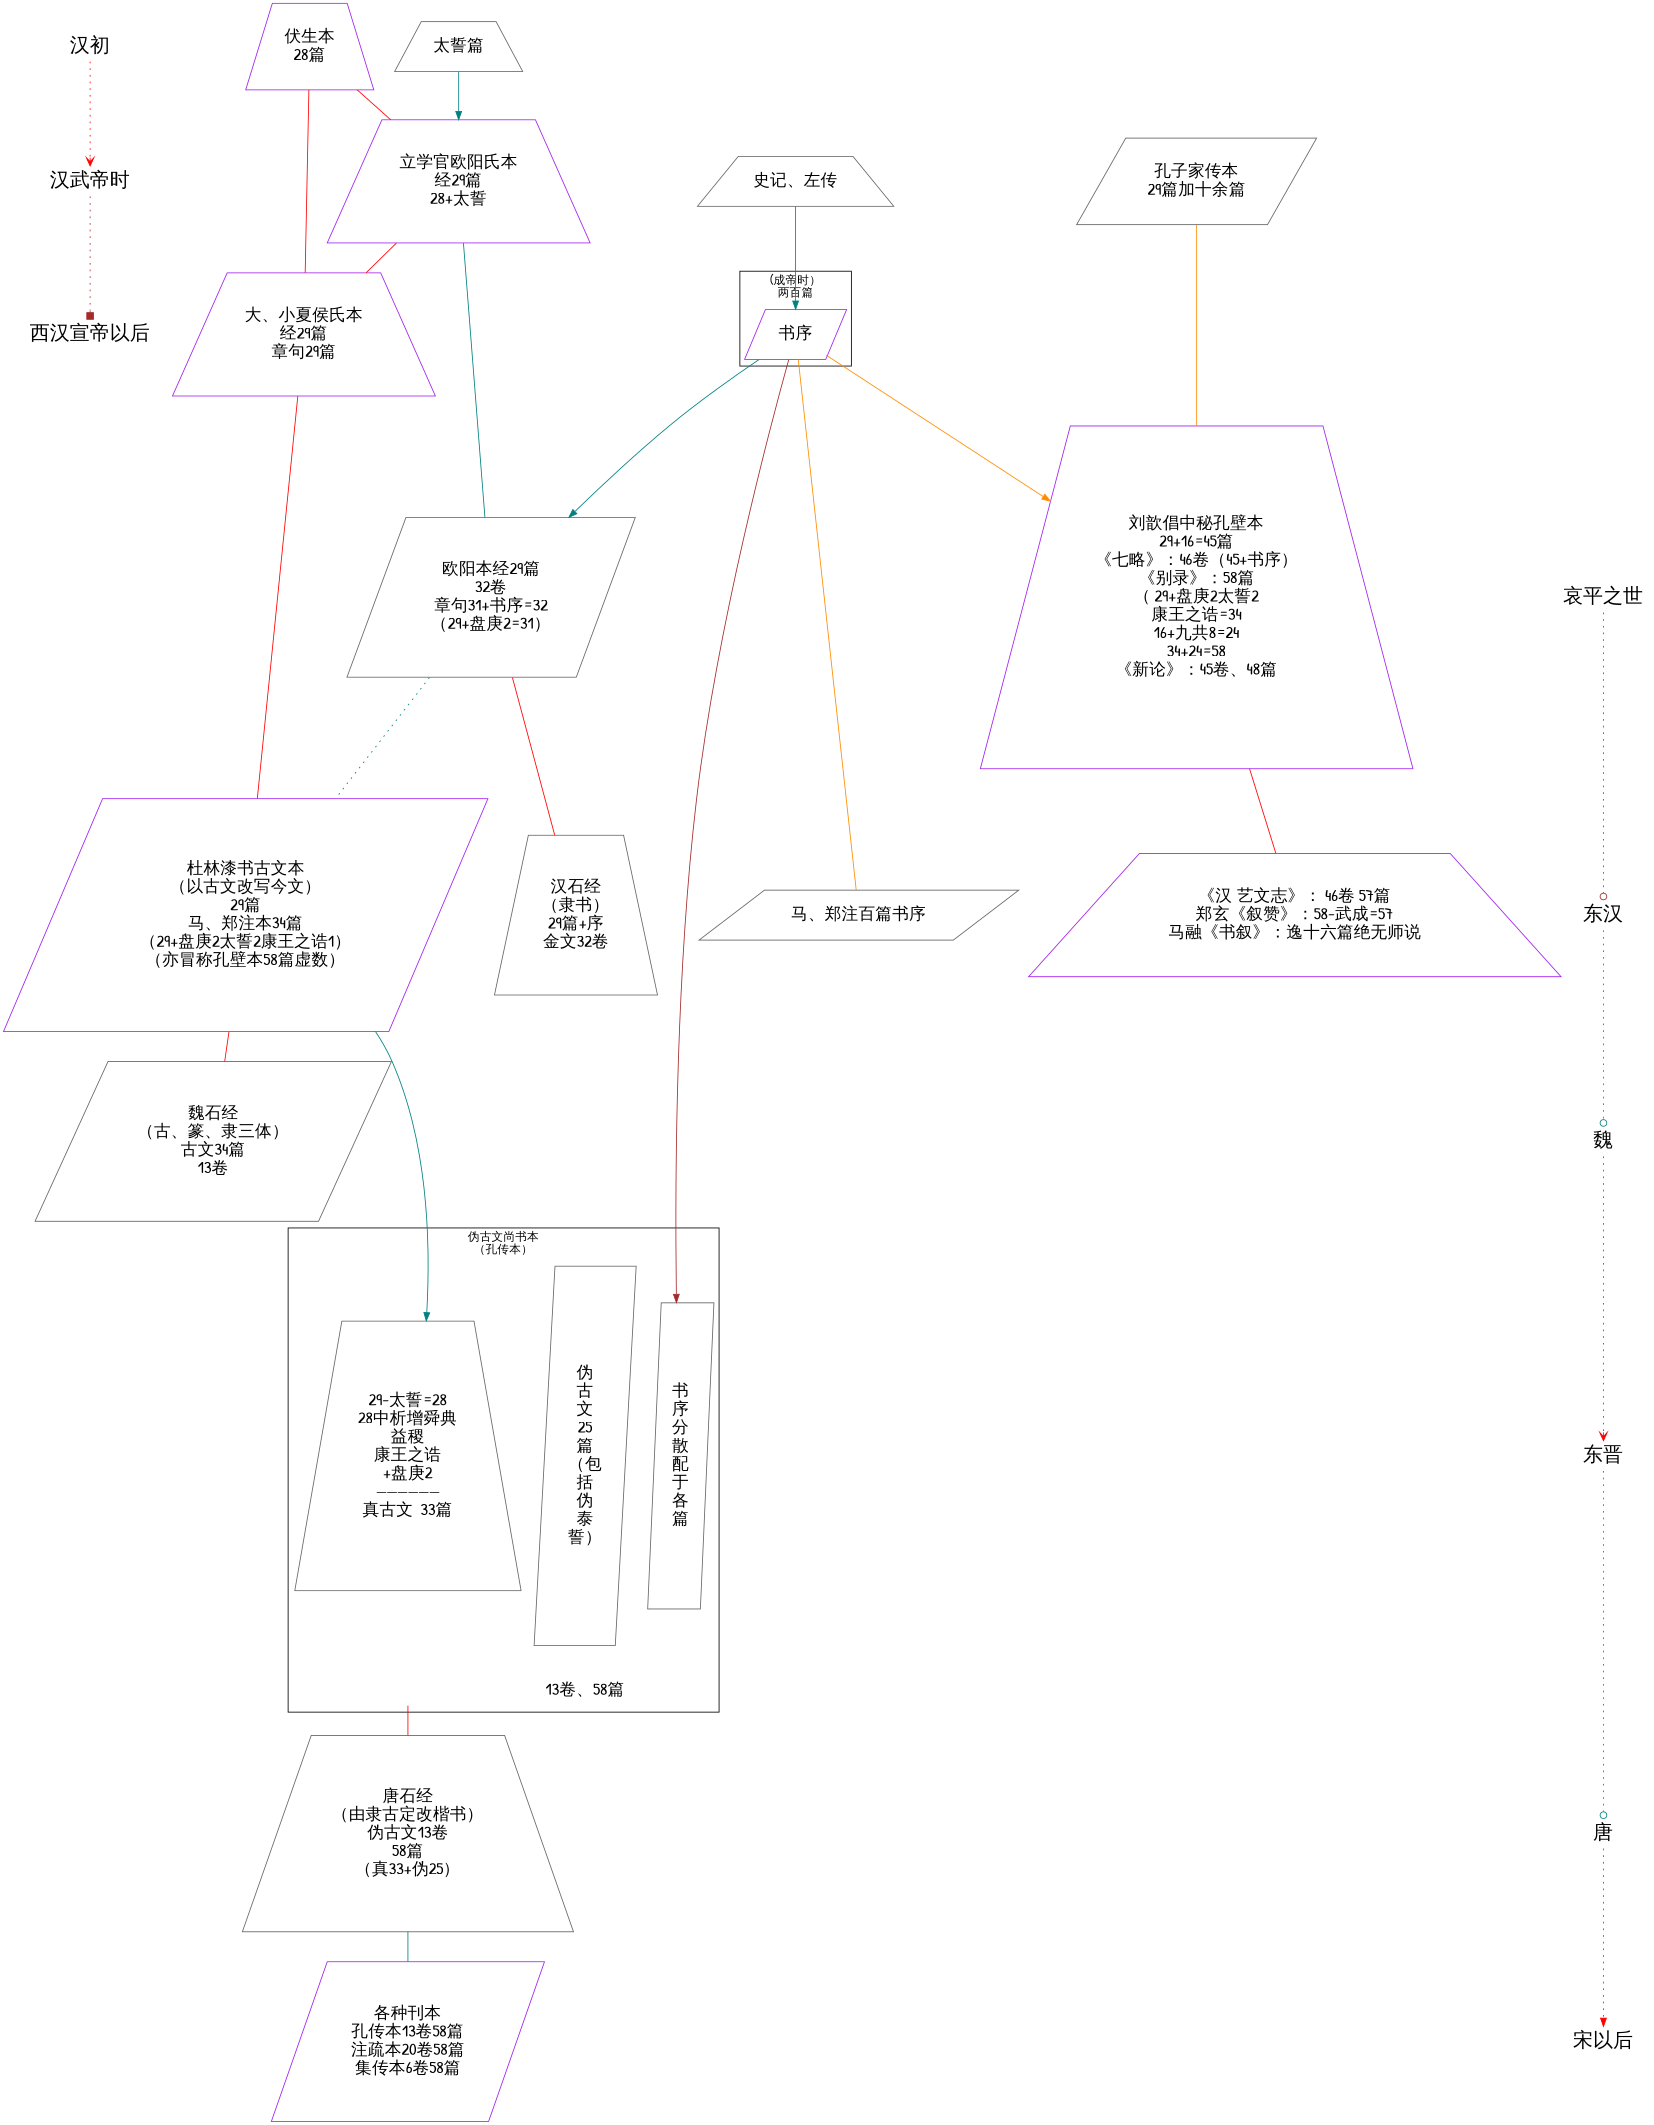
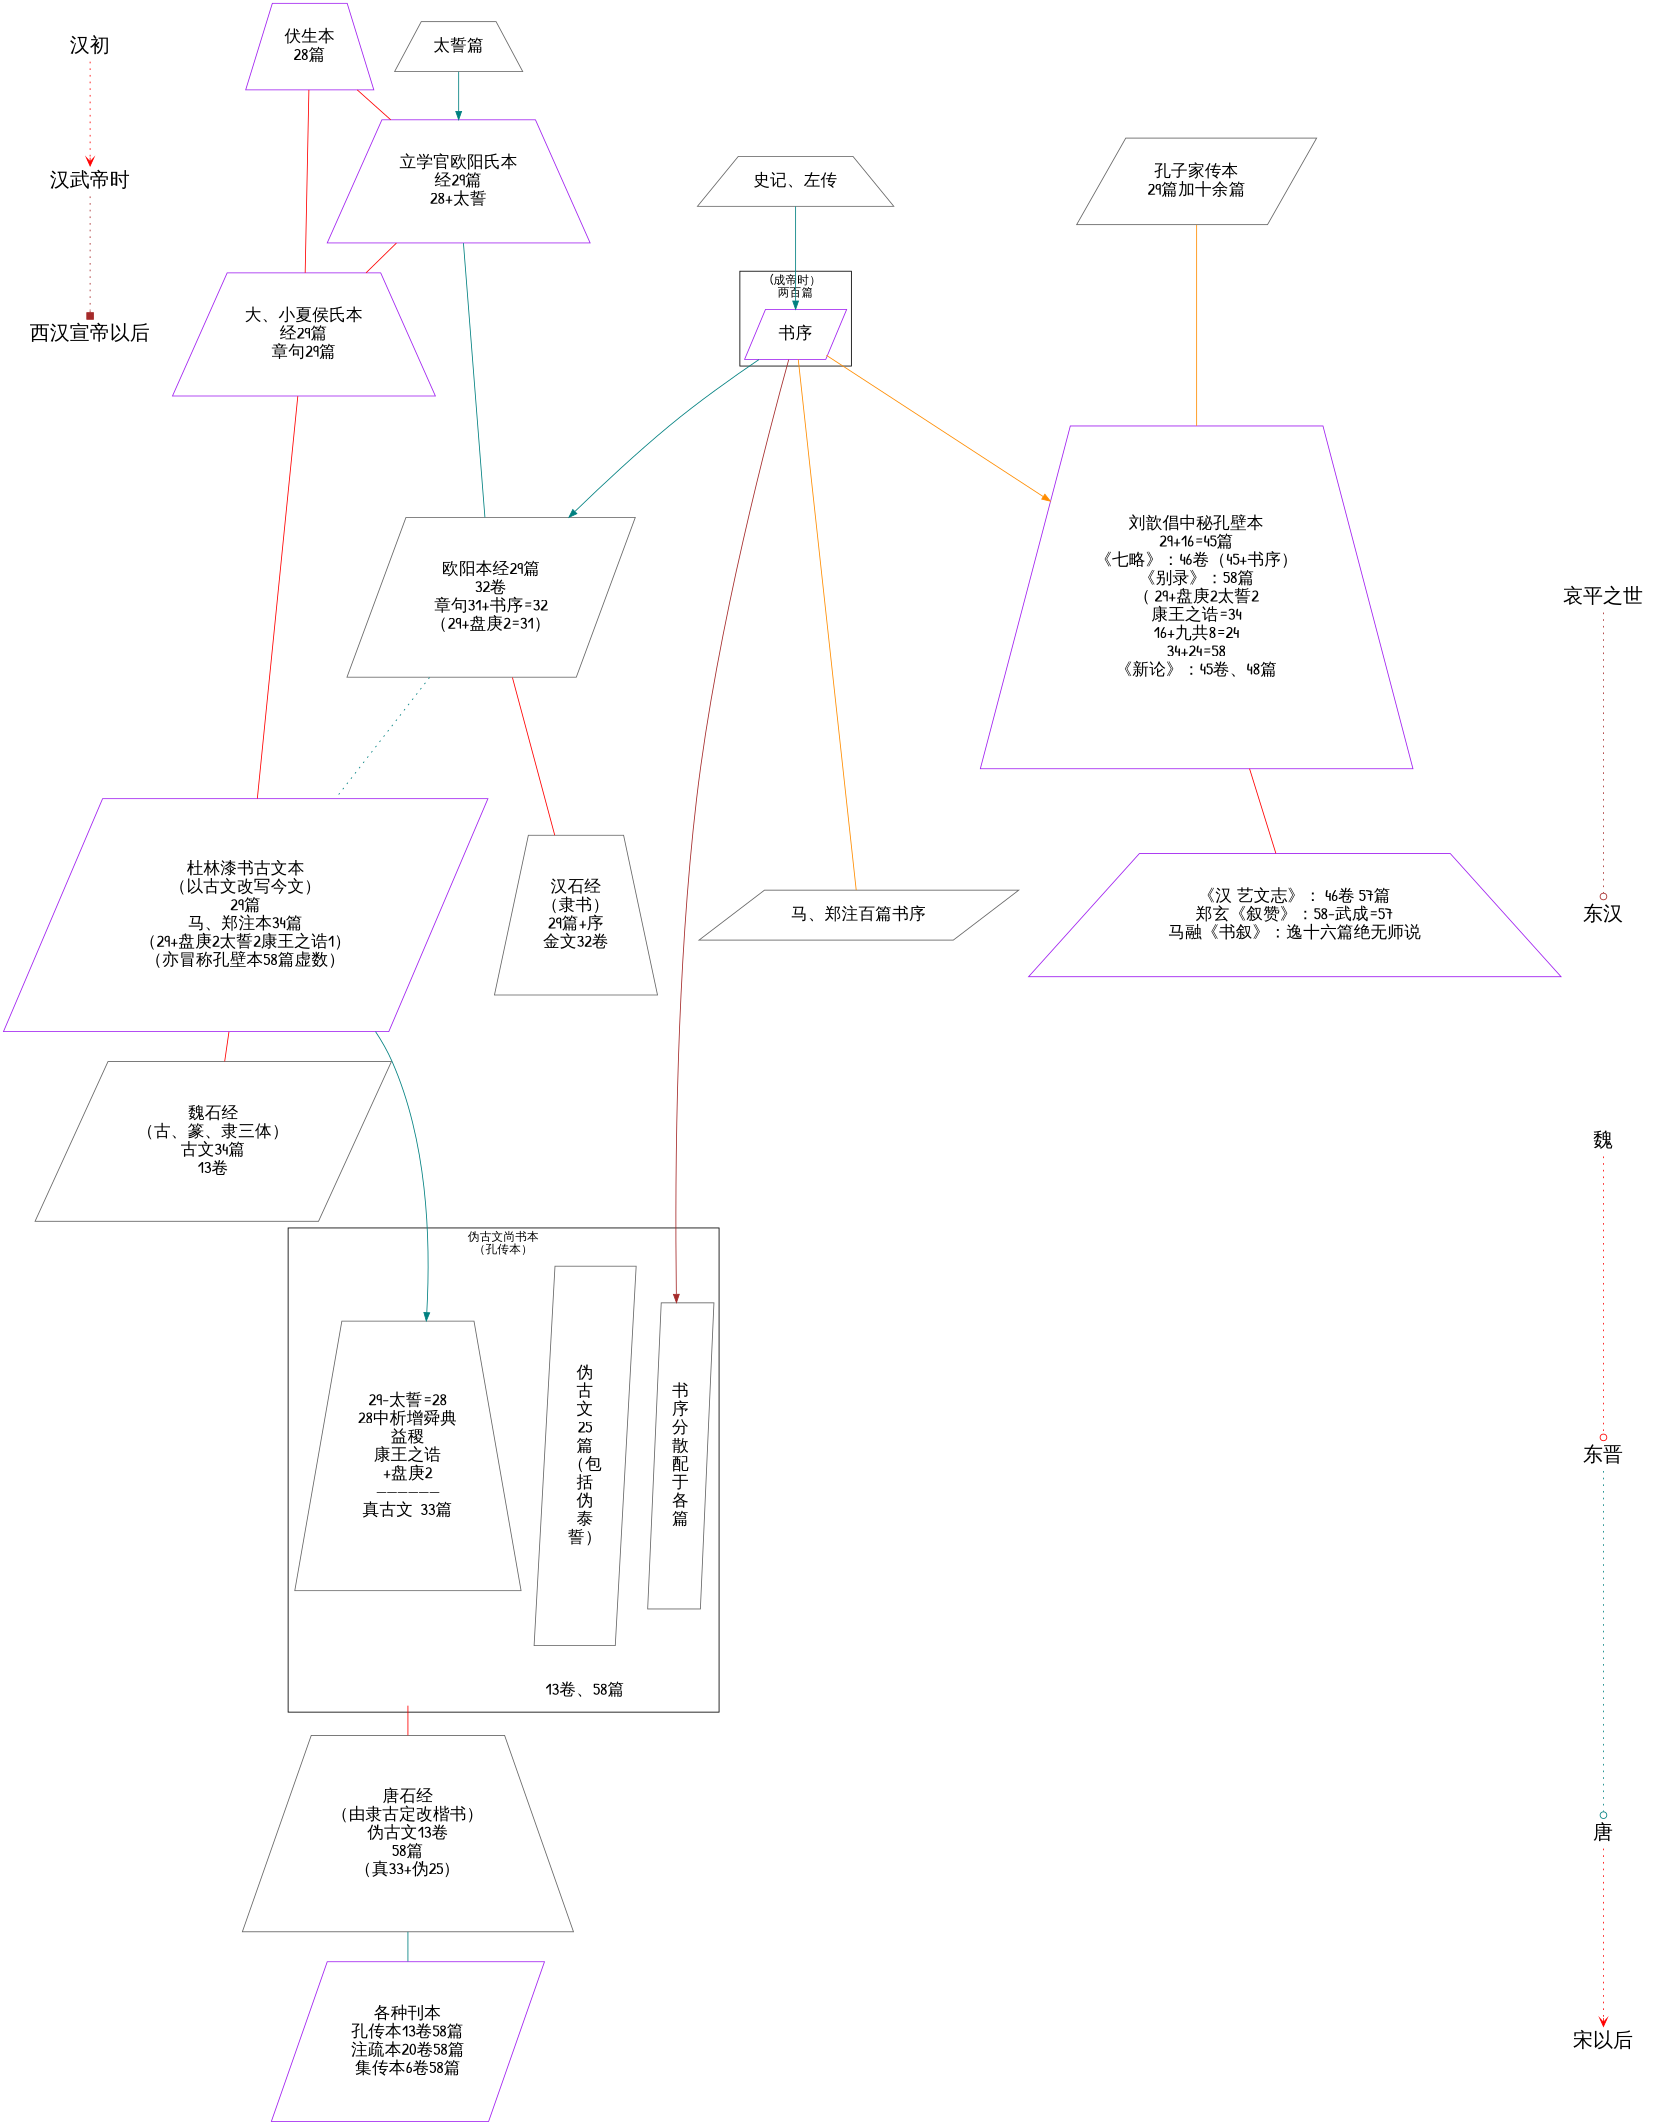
edge "东汉" -> "魏": removed
edge "魏" -> "东晋": arrowhead vee -> odot
edge "唐" -> "宋以后": arrowhead normal -> vee
